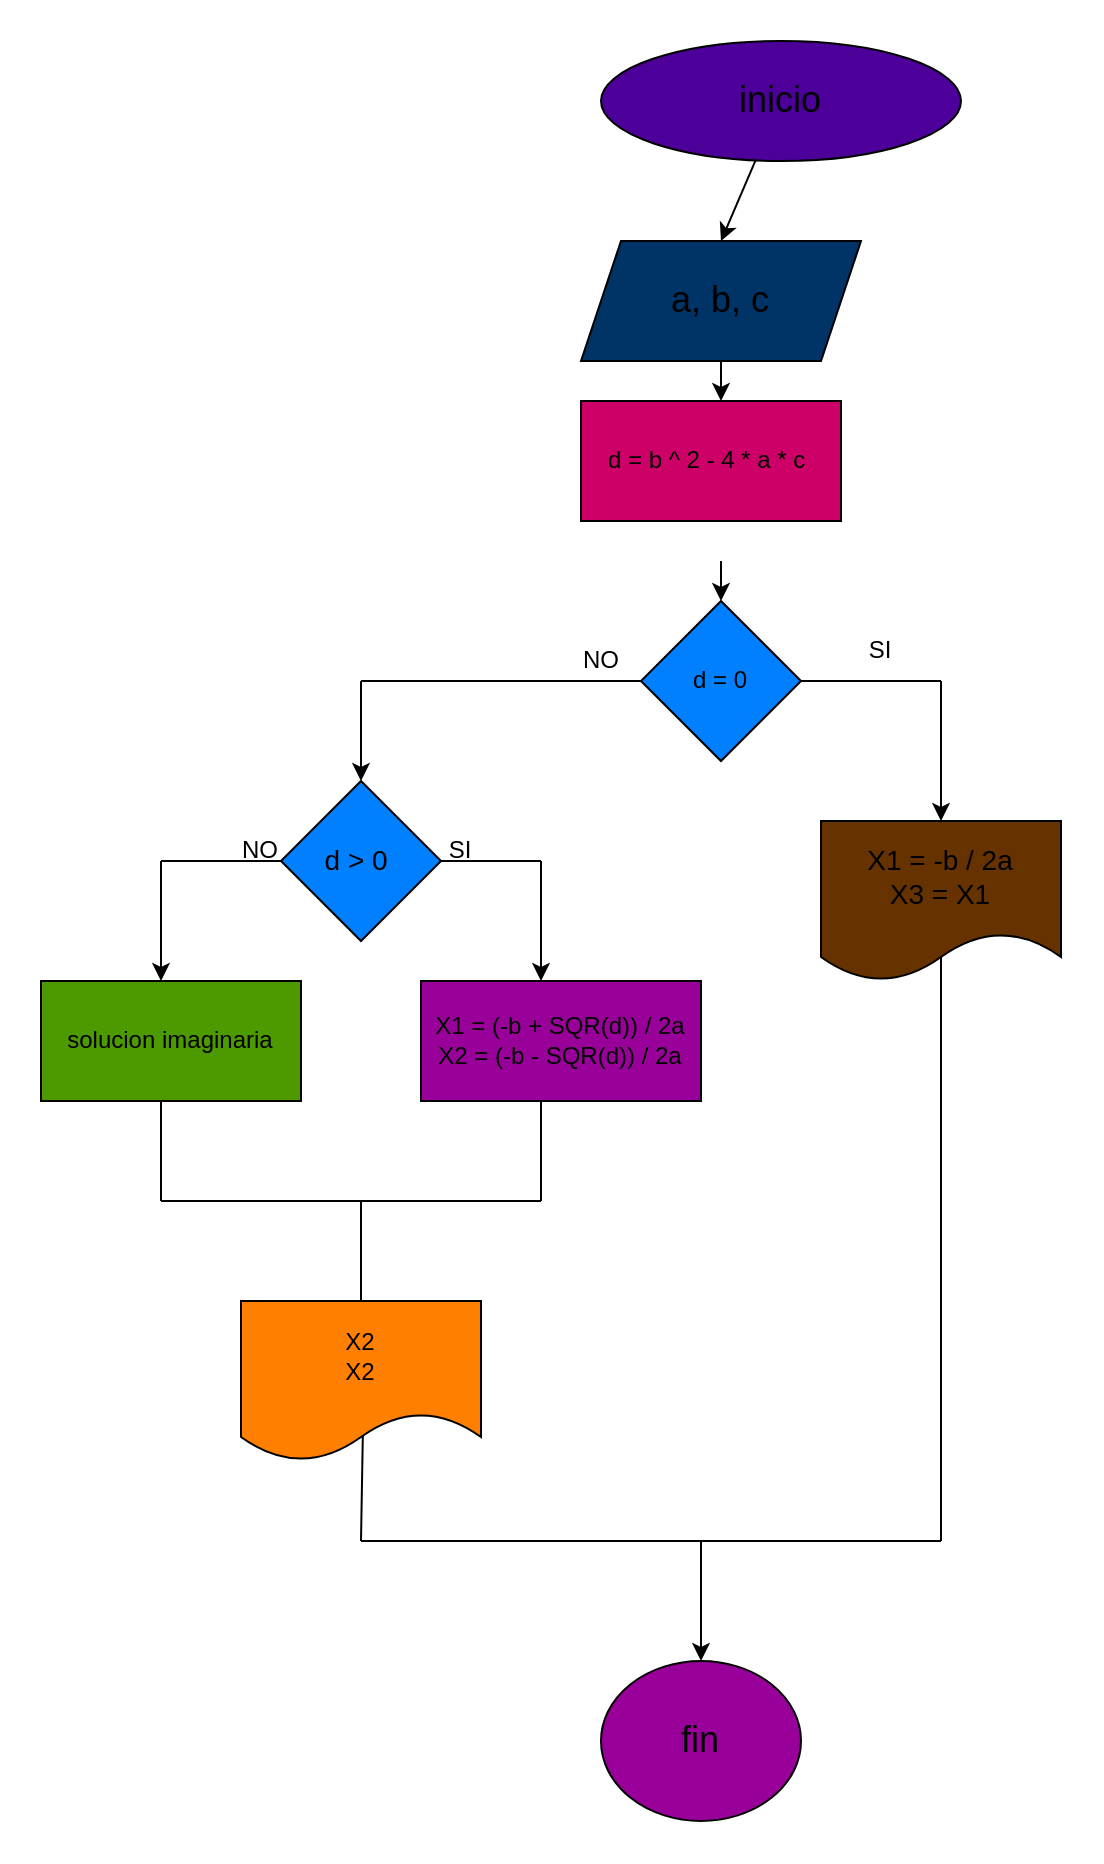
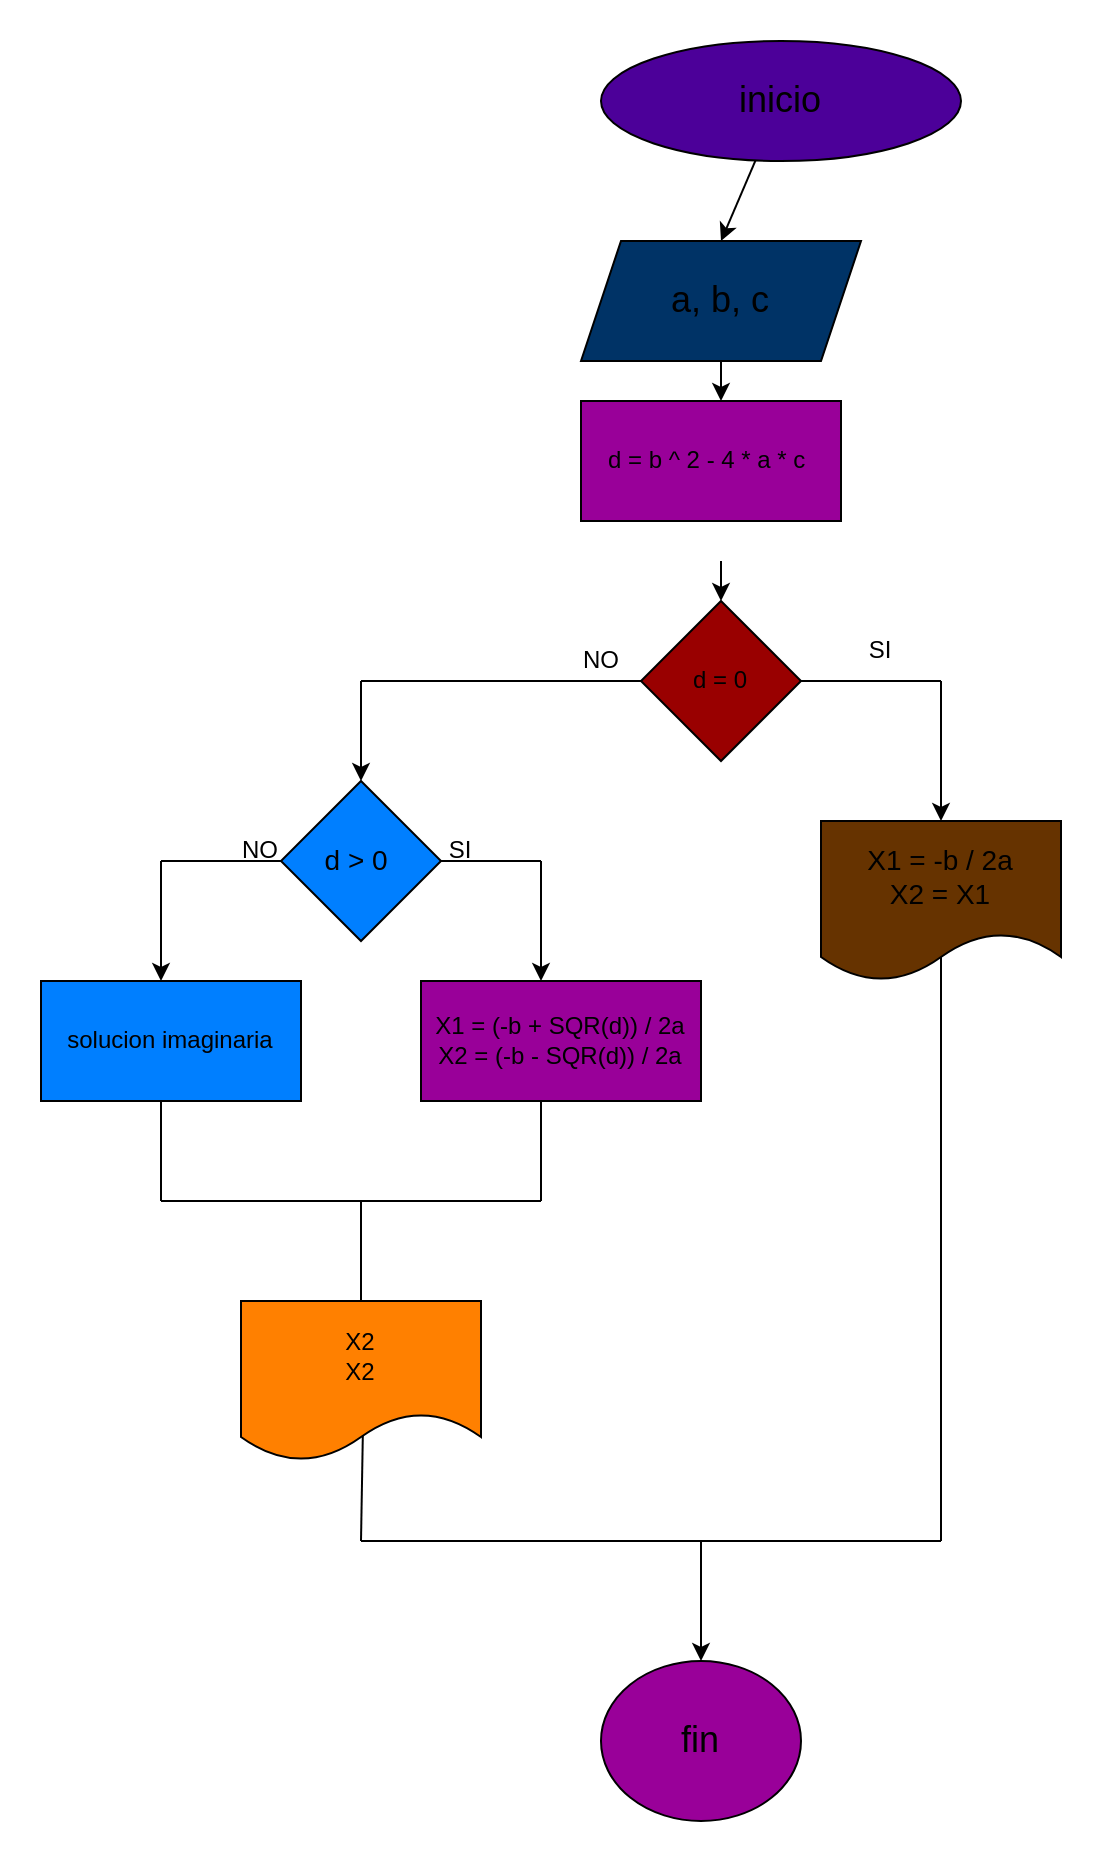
node "d = b ^ 2 - 4 * a * c": fillcolor #cc0066 -> #990099
node "d = 0": fillcolor #007fff -> #990000
node "X1 = -b / 2a X3 = X1": label "X1 = -b / 2a X3 = X1" -> "X1 = -b / 2a X2 = X1"
node "solucion imaginaria": fillcolor #4d9900 -> #007fff
